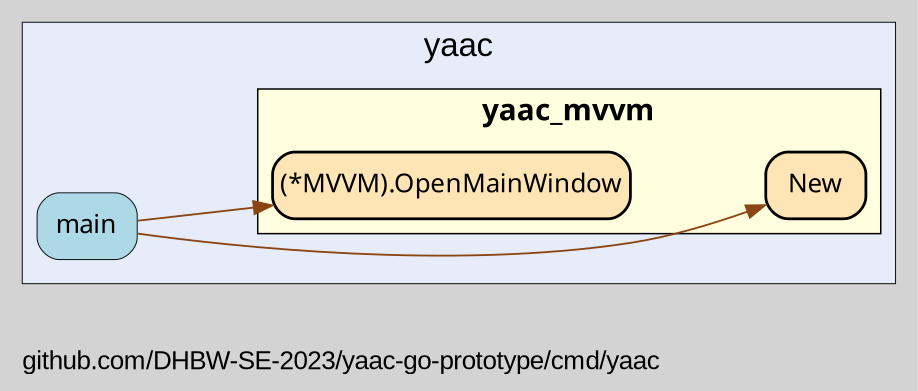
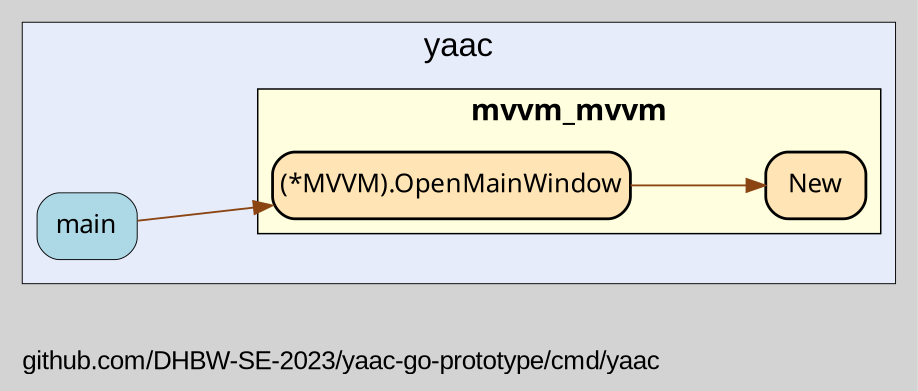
cluster "yaac_mvvm": label "yaac_mvvm" -> "mvvm_mvvm"
edge "main" -> "New": now "(*MVVM).OpenMainWindow" -> "New"
